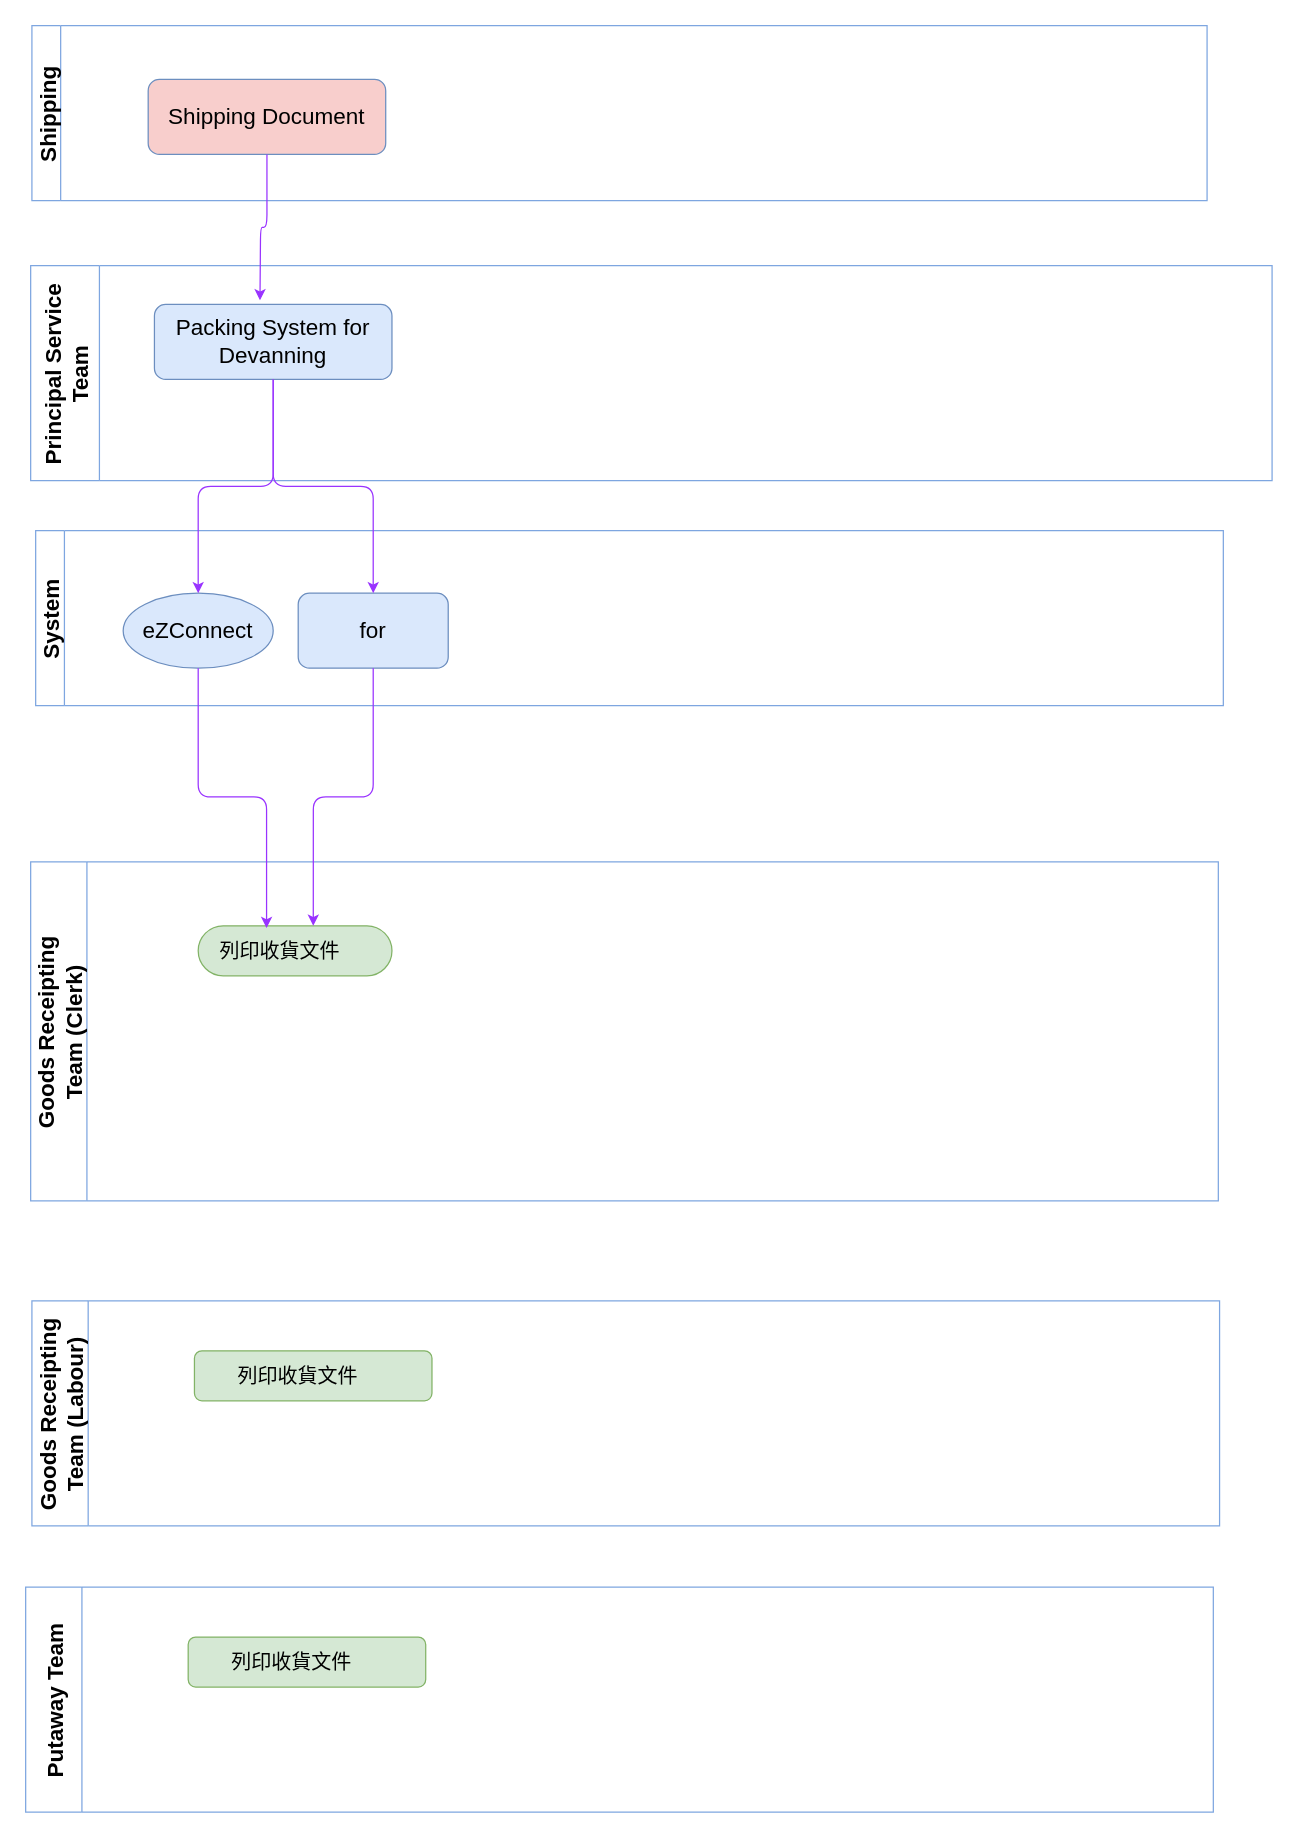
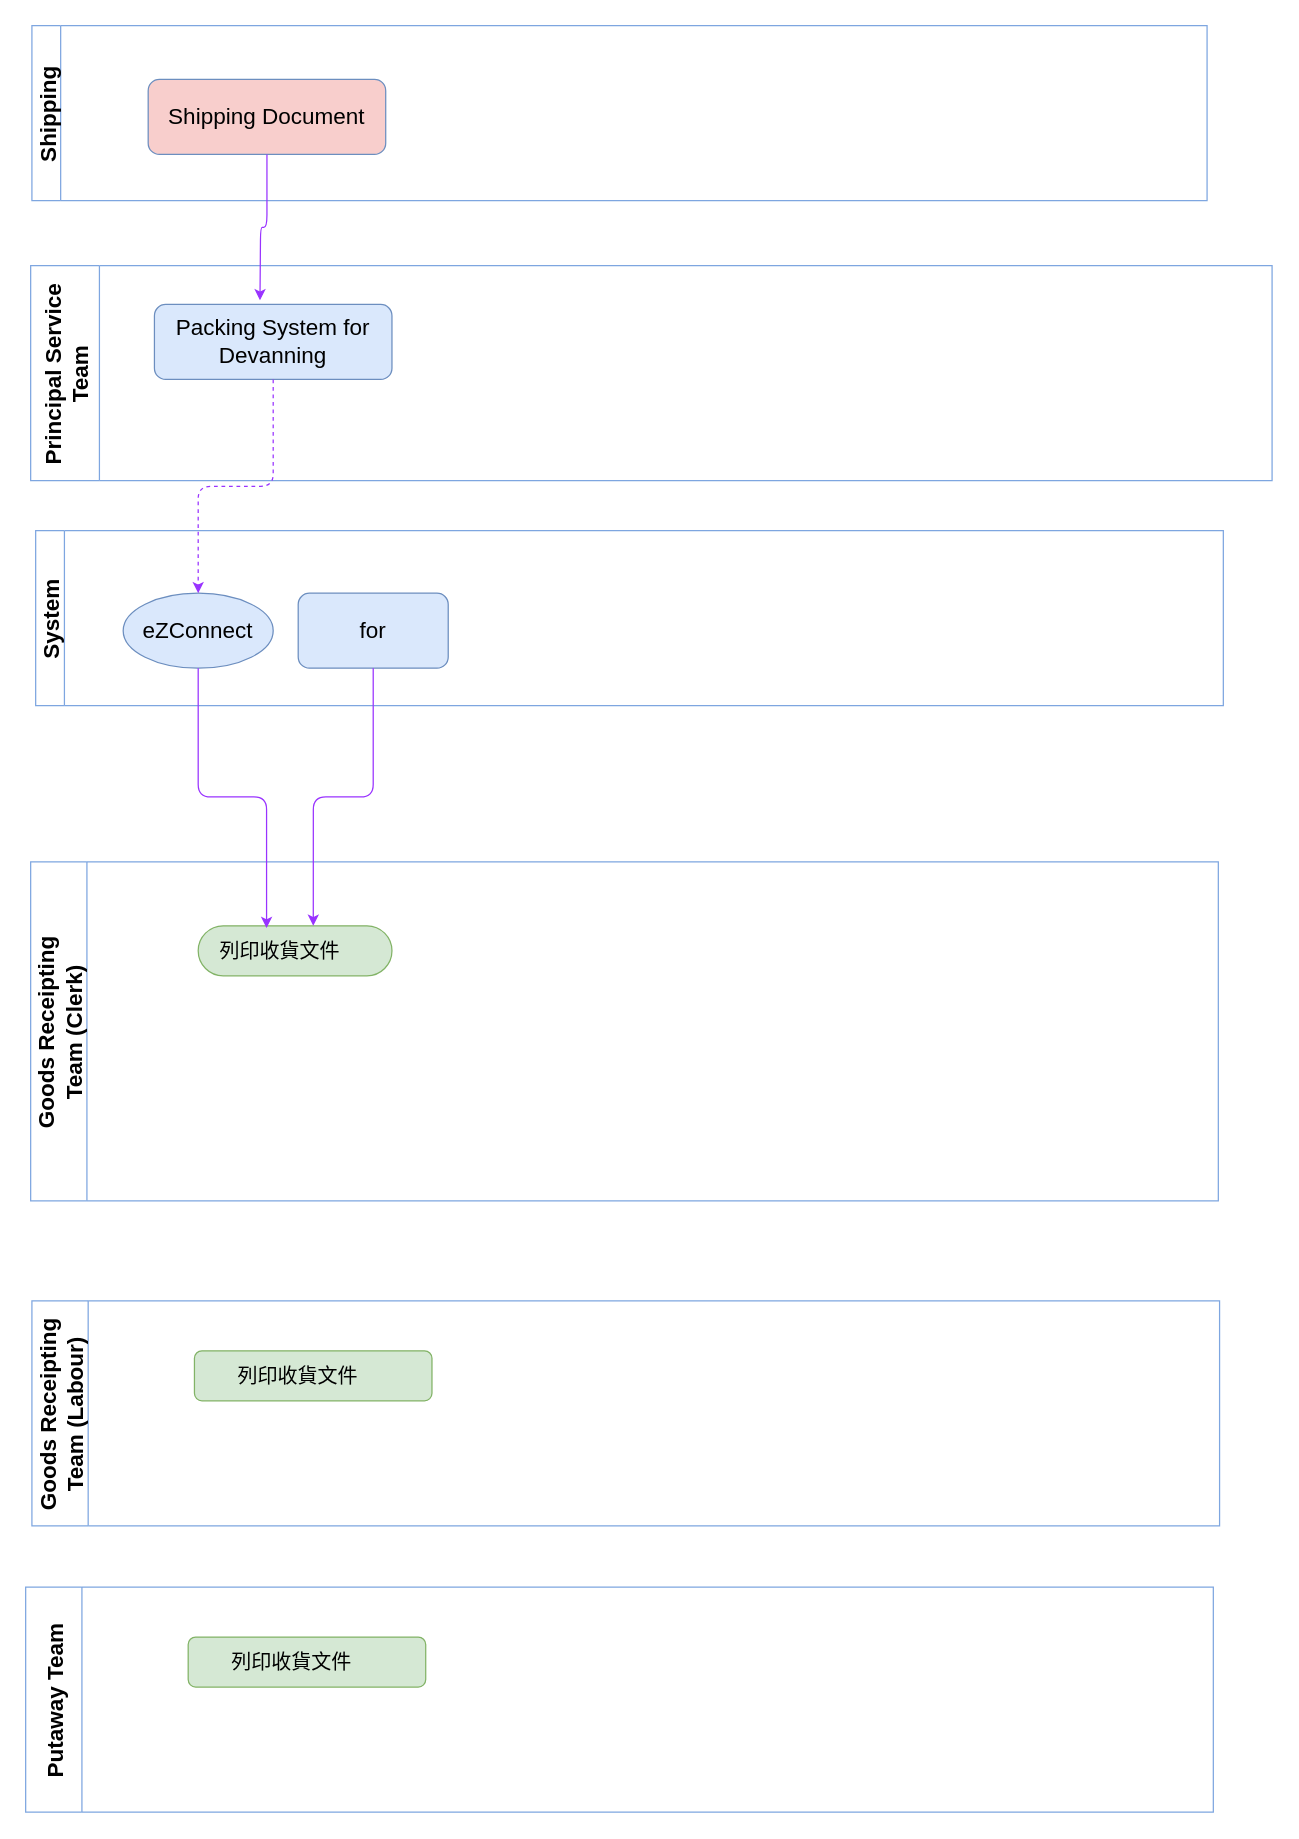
edge "Packing System for Devanning" -> "for": removed
edge "Packing System for Devanning" -> "eZConnect": style solid -> dashed
